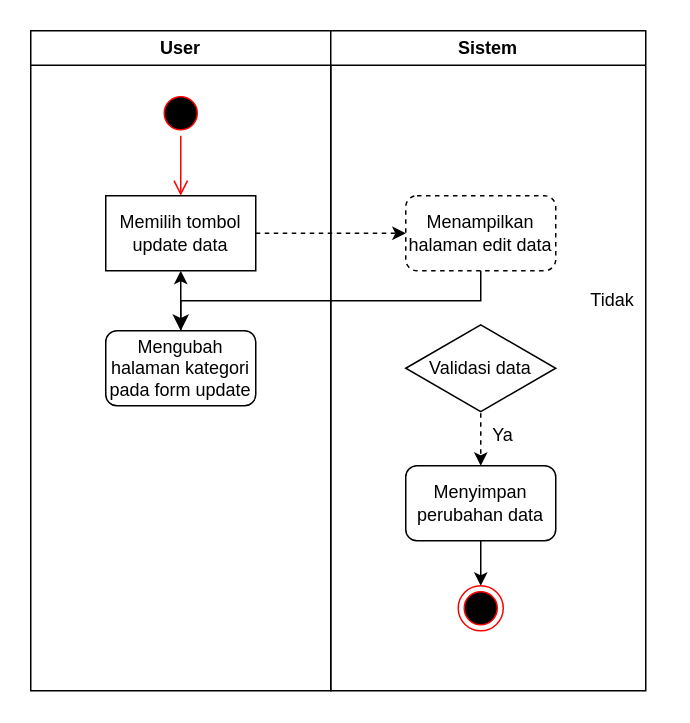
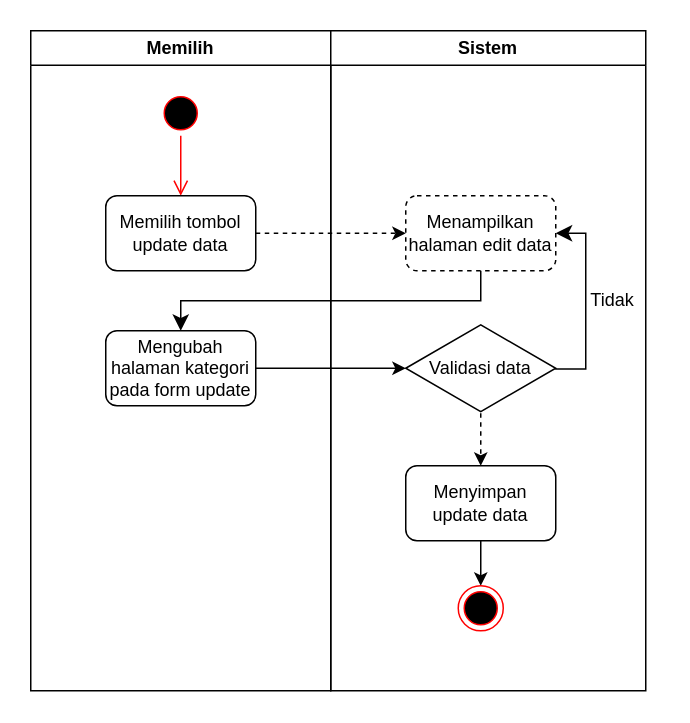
node "User": label "User" -> "Memilih"
node "Memilih tombol update data": shape rectangle -> rounded rectangle
edge "Mengubah halaman kategori pada form update" -> "Memilih tombol update data": now "Mengubah halaman kategori pada form update" -> "Validasi data"
edge "Validasi data" -> "Menampilkan halaman edit data": added
node "Ya": removed
node "Menyimpan perubahan data": label "Menyimpan perubahan data" -> "Menyimpan update data"
